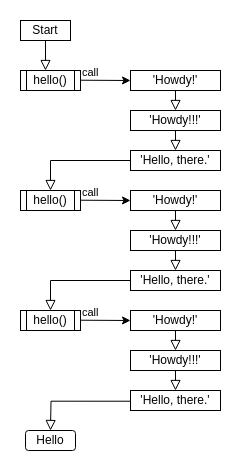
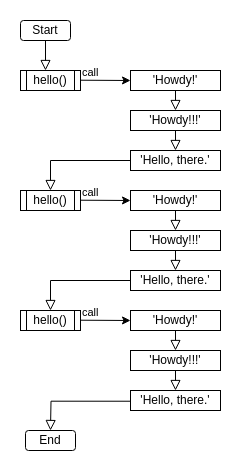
node "Start": shape rectangle -> rounded rectangle
node "Hello": label "Hello" -> "End"
